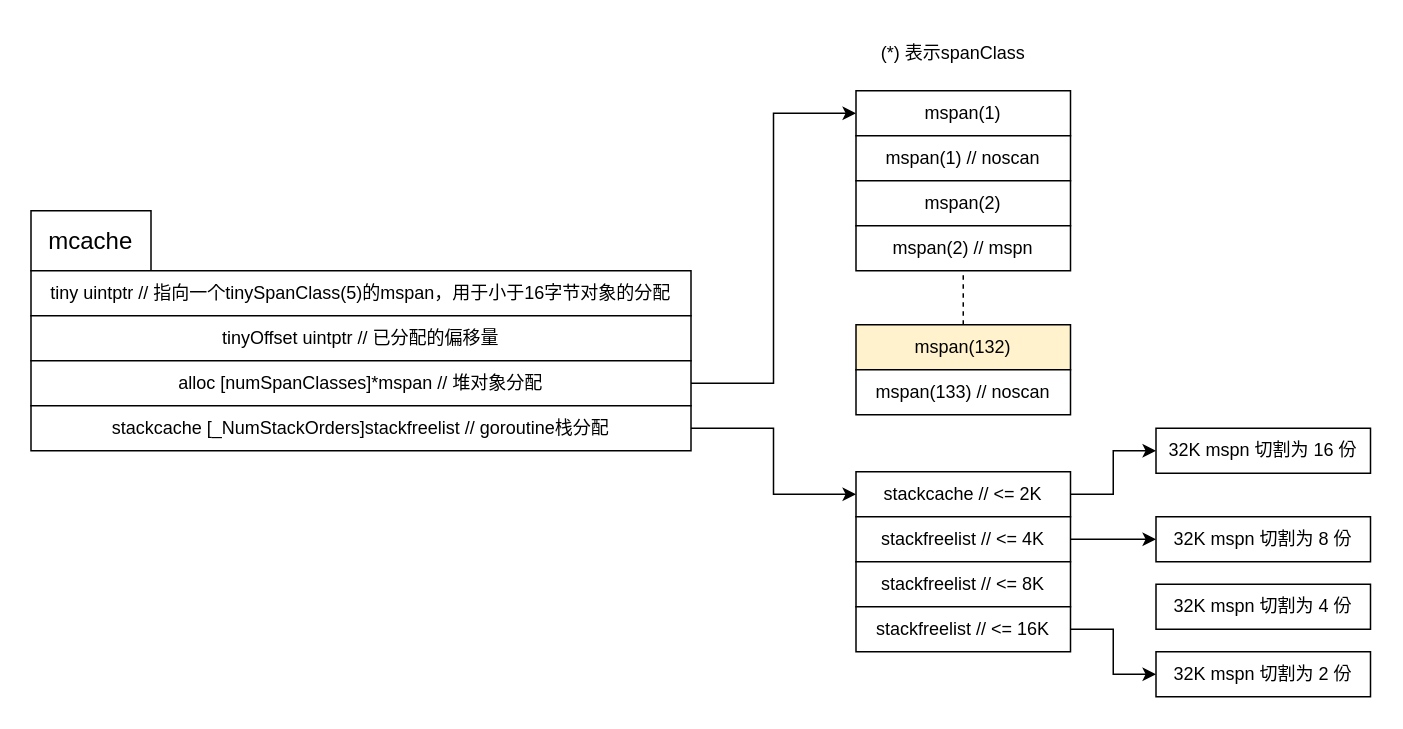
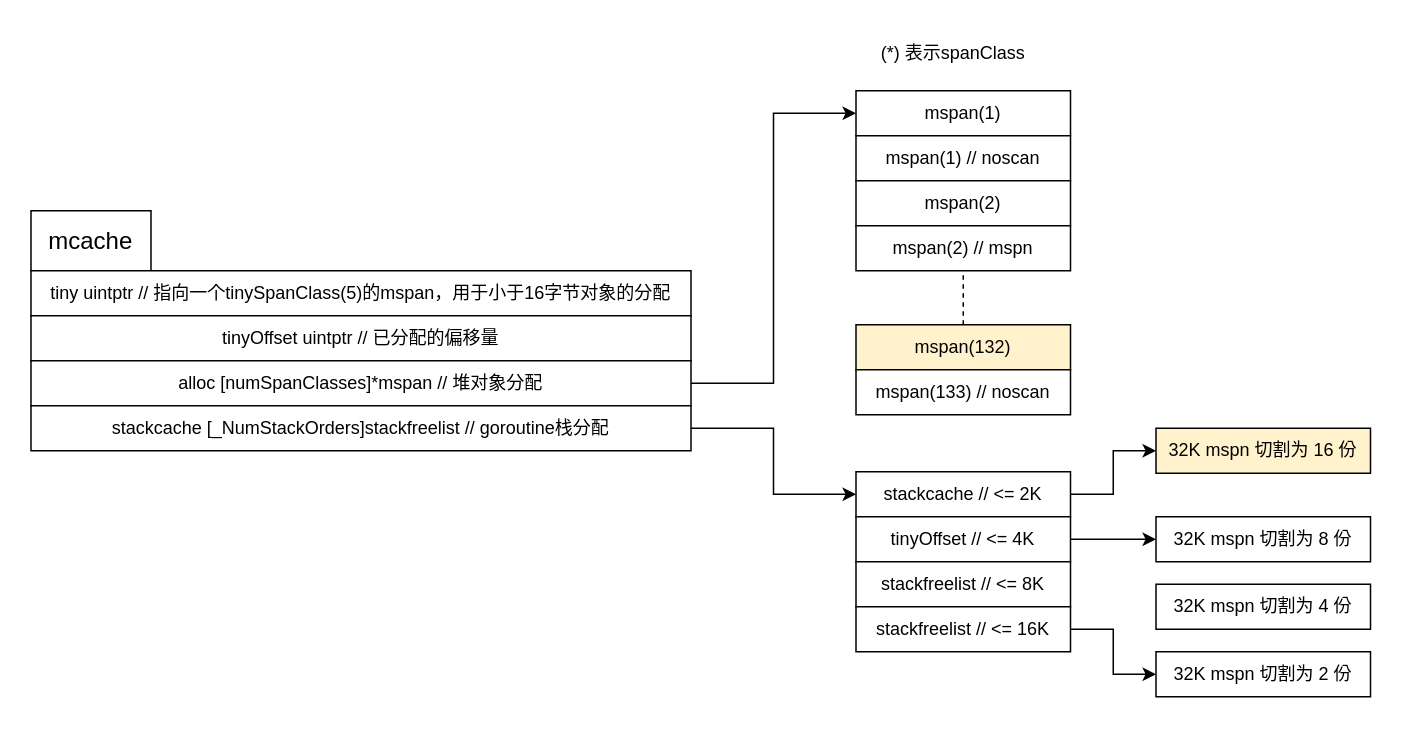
node "32K mspn 切割为 16 份": fillcolor #ffffff -> #fff2cc
node "stackfreelist // <= 4K": label "stackfreelist // <= 4K" -> "tinyOffset // <= 4K"
